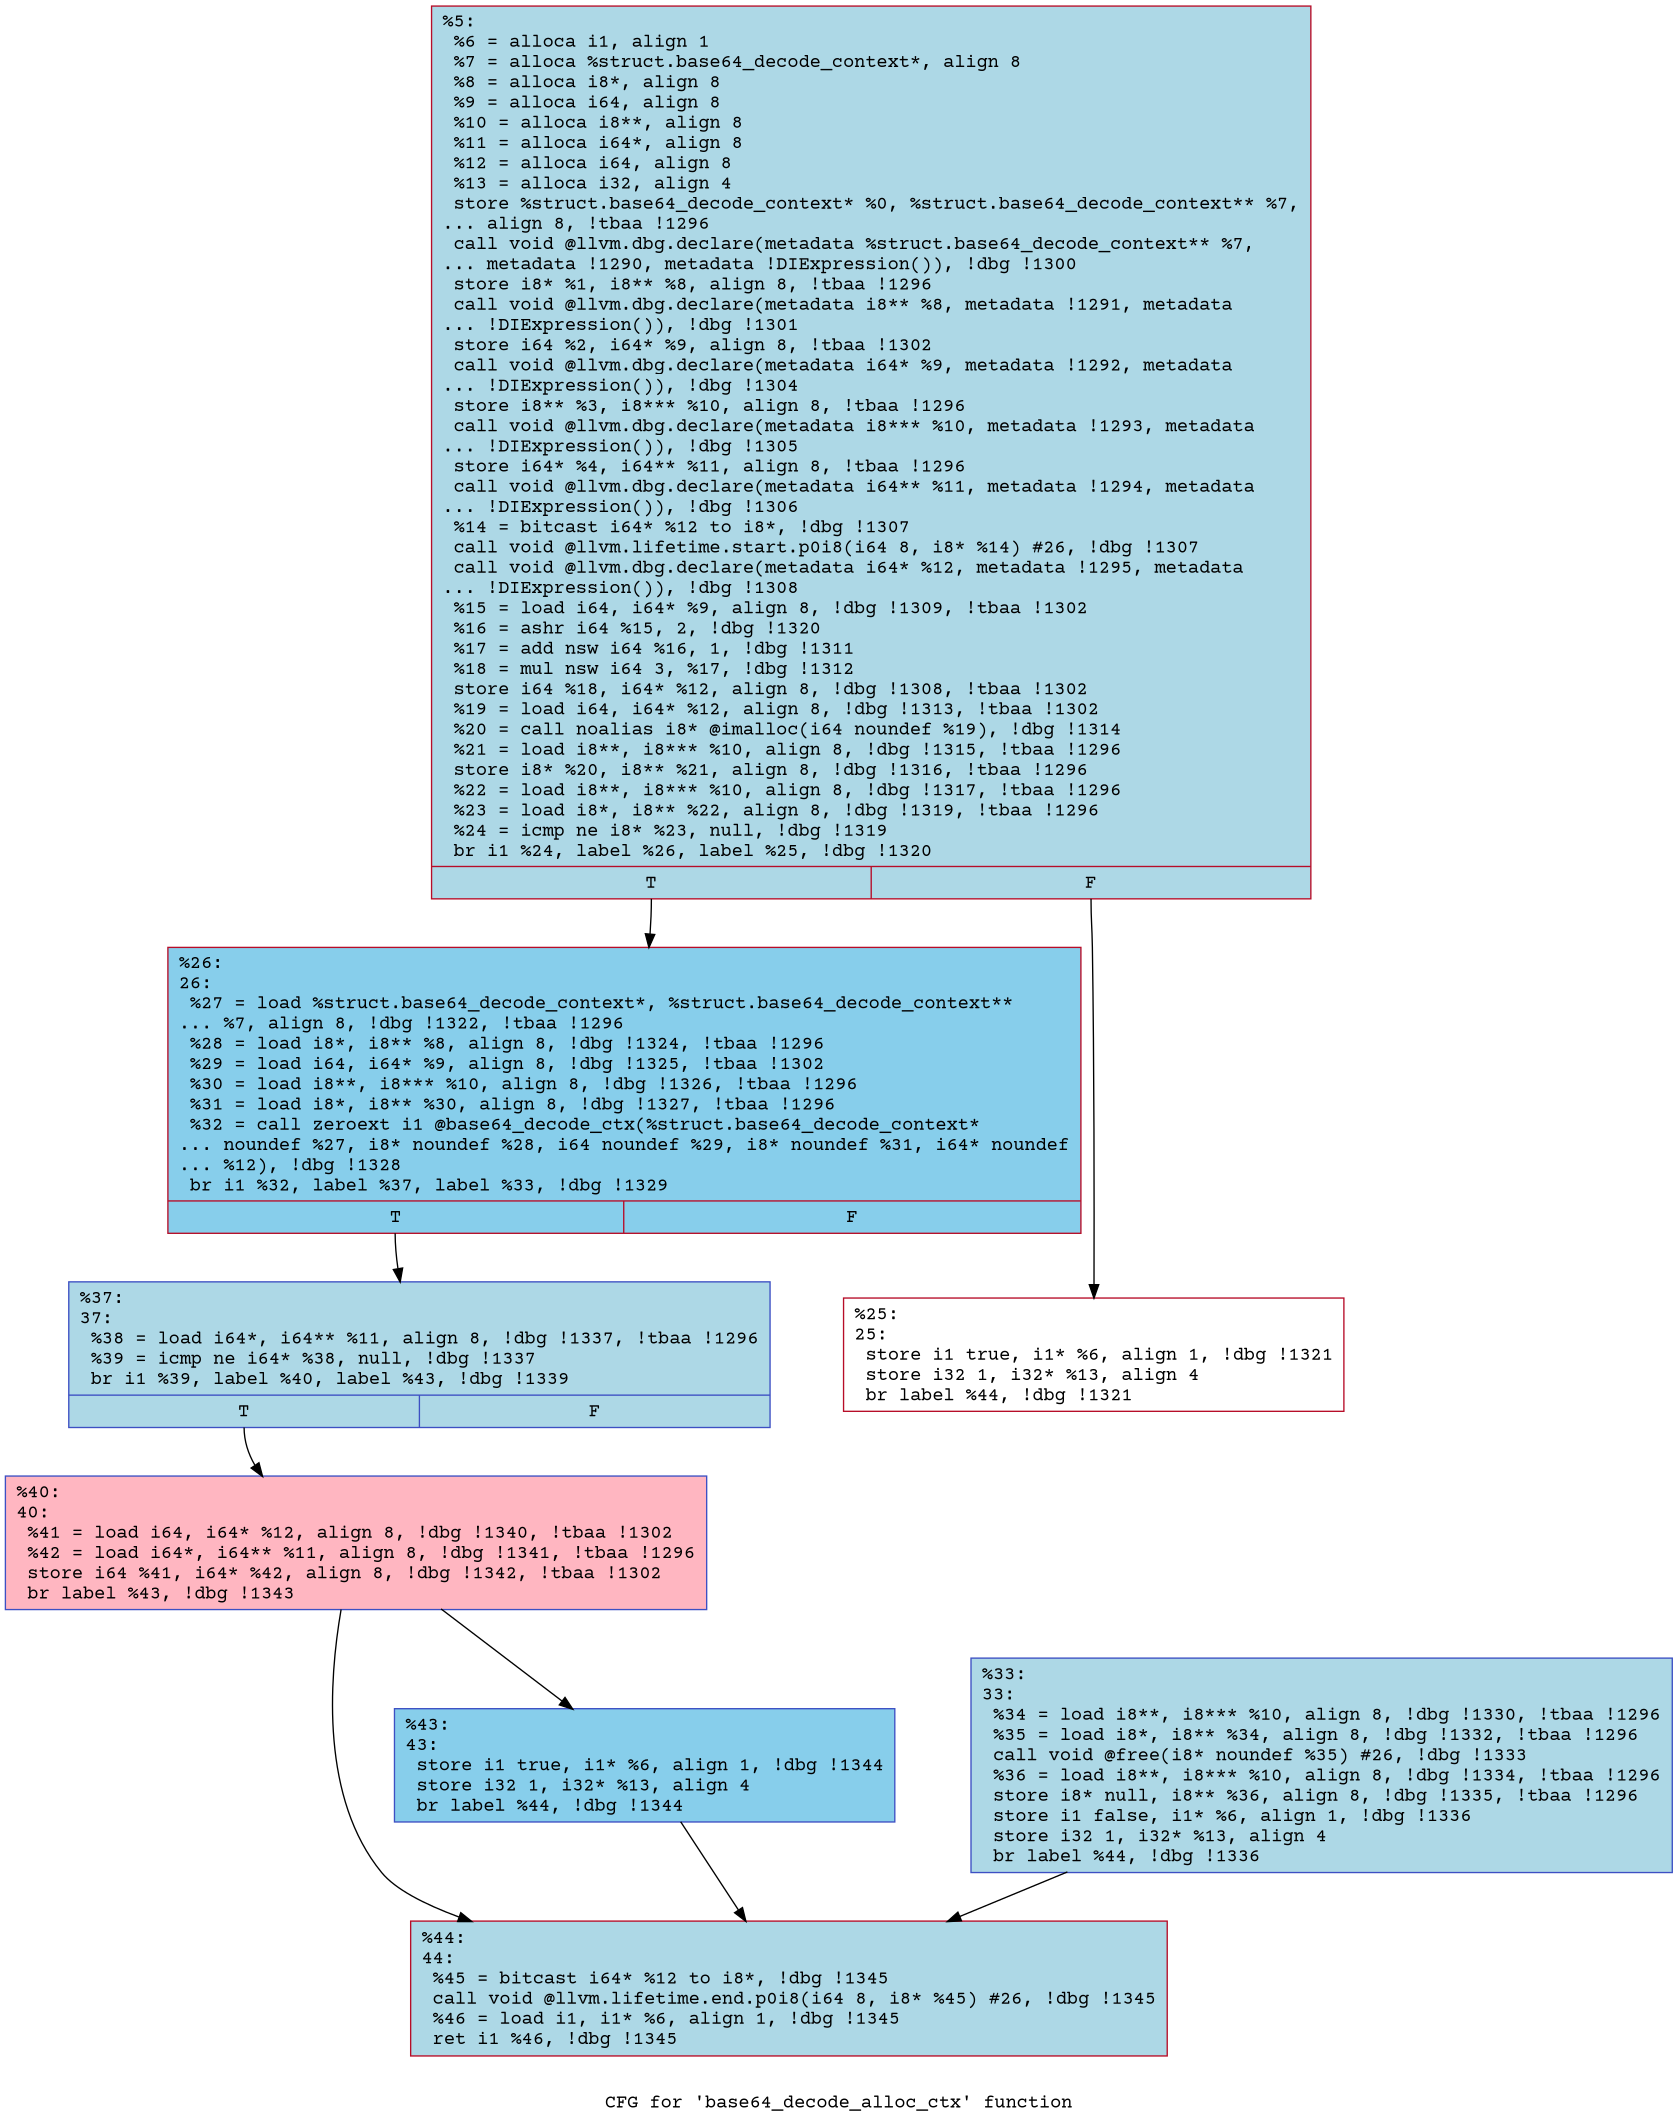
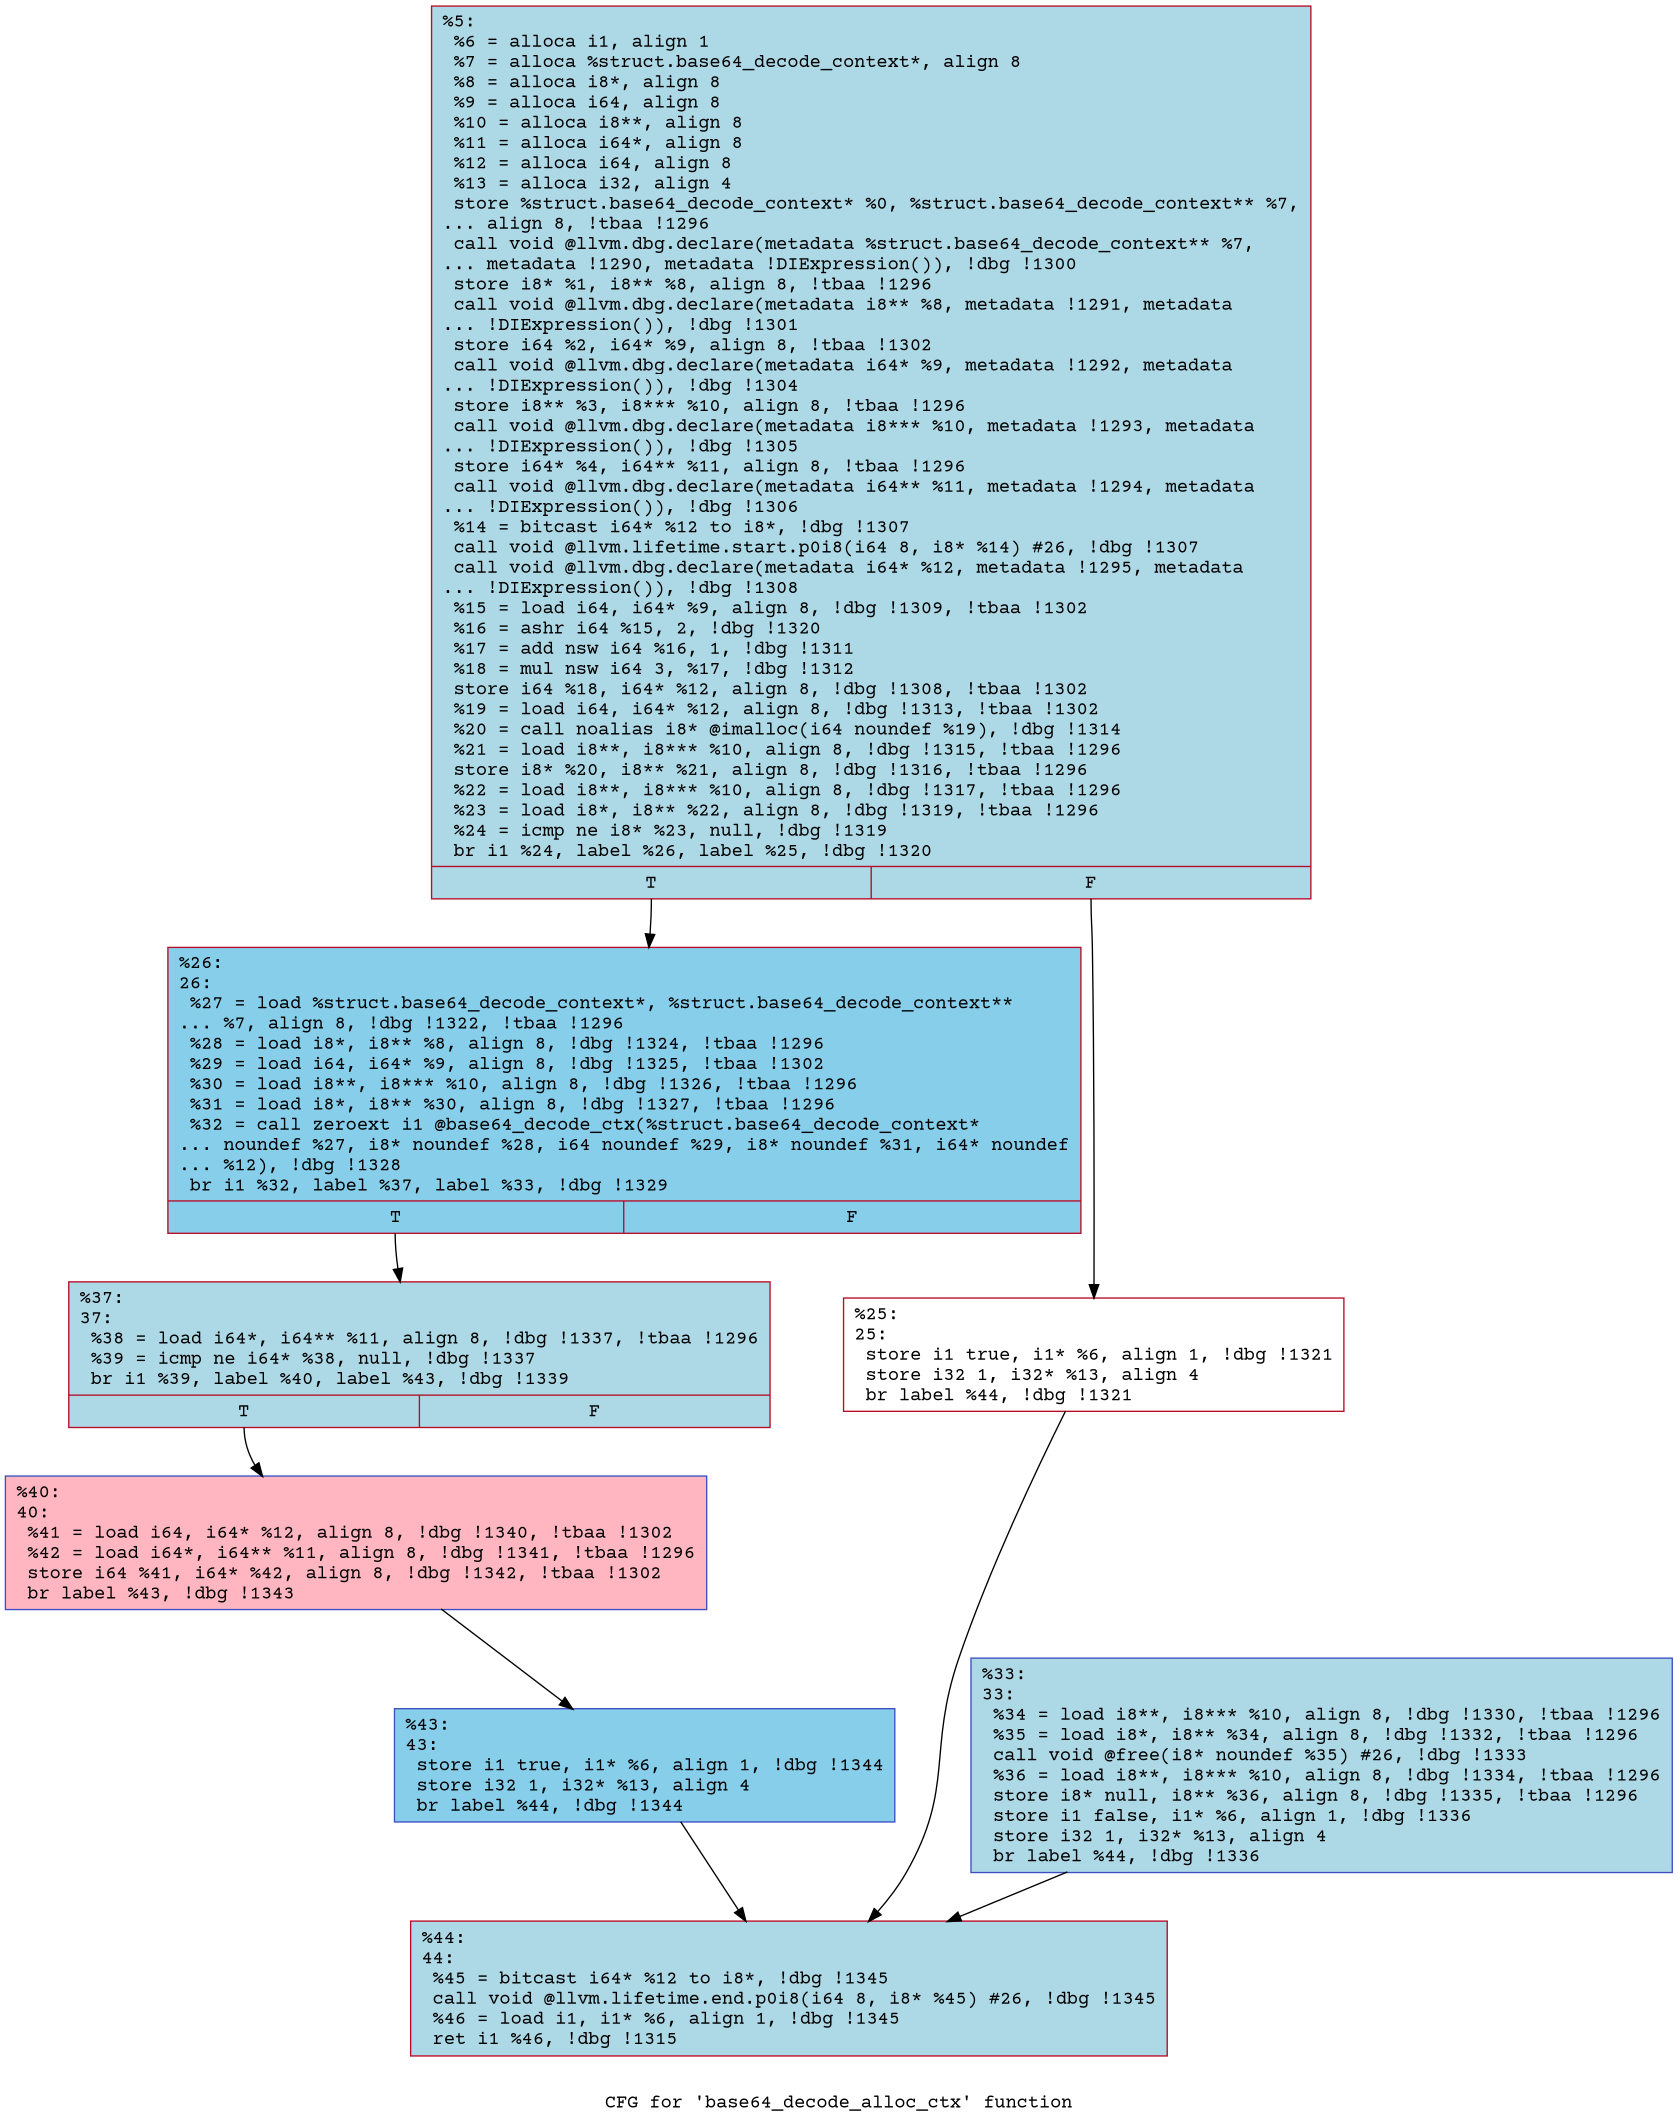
node "%37:": color #3d50c3ff -> #b70d28ff
edge "%40:" -> "%44:": now "%25:" -> "%44:"
node "%44:": text "ret i1 %46, !dbg !1345" -> "ret i1 %46, !dbg !1315"
